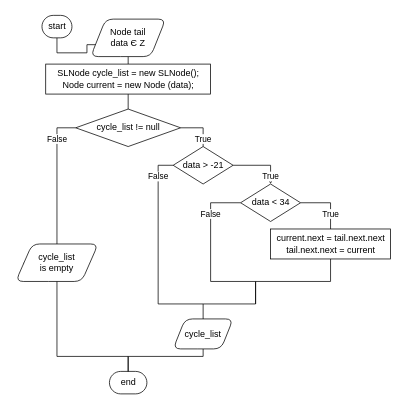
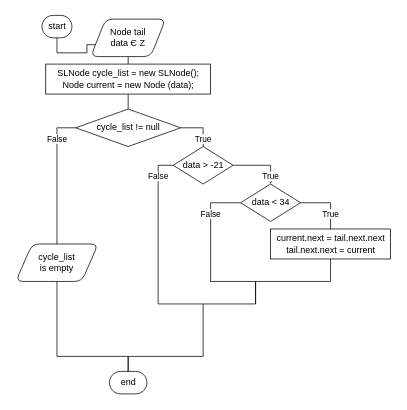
node "cycle_list": removed
